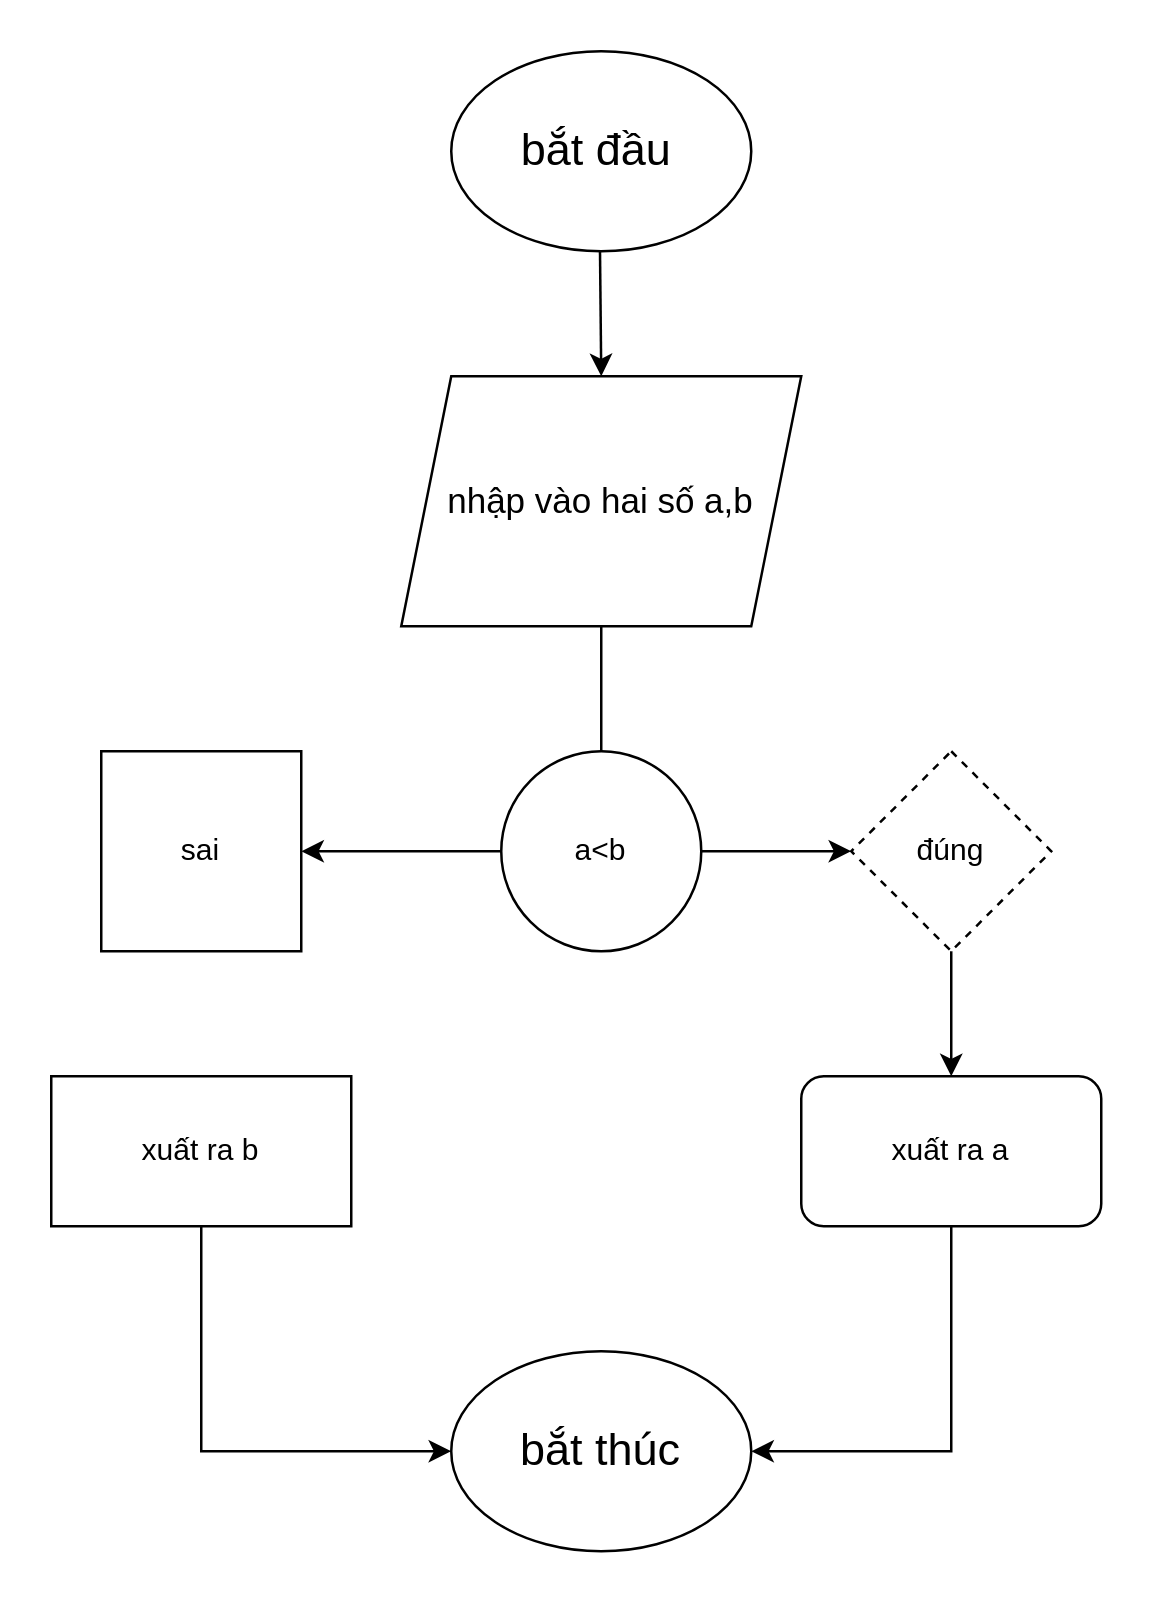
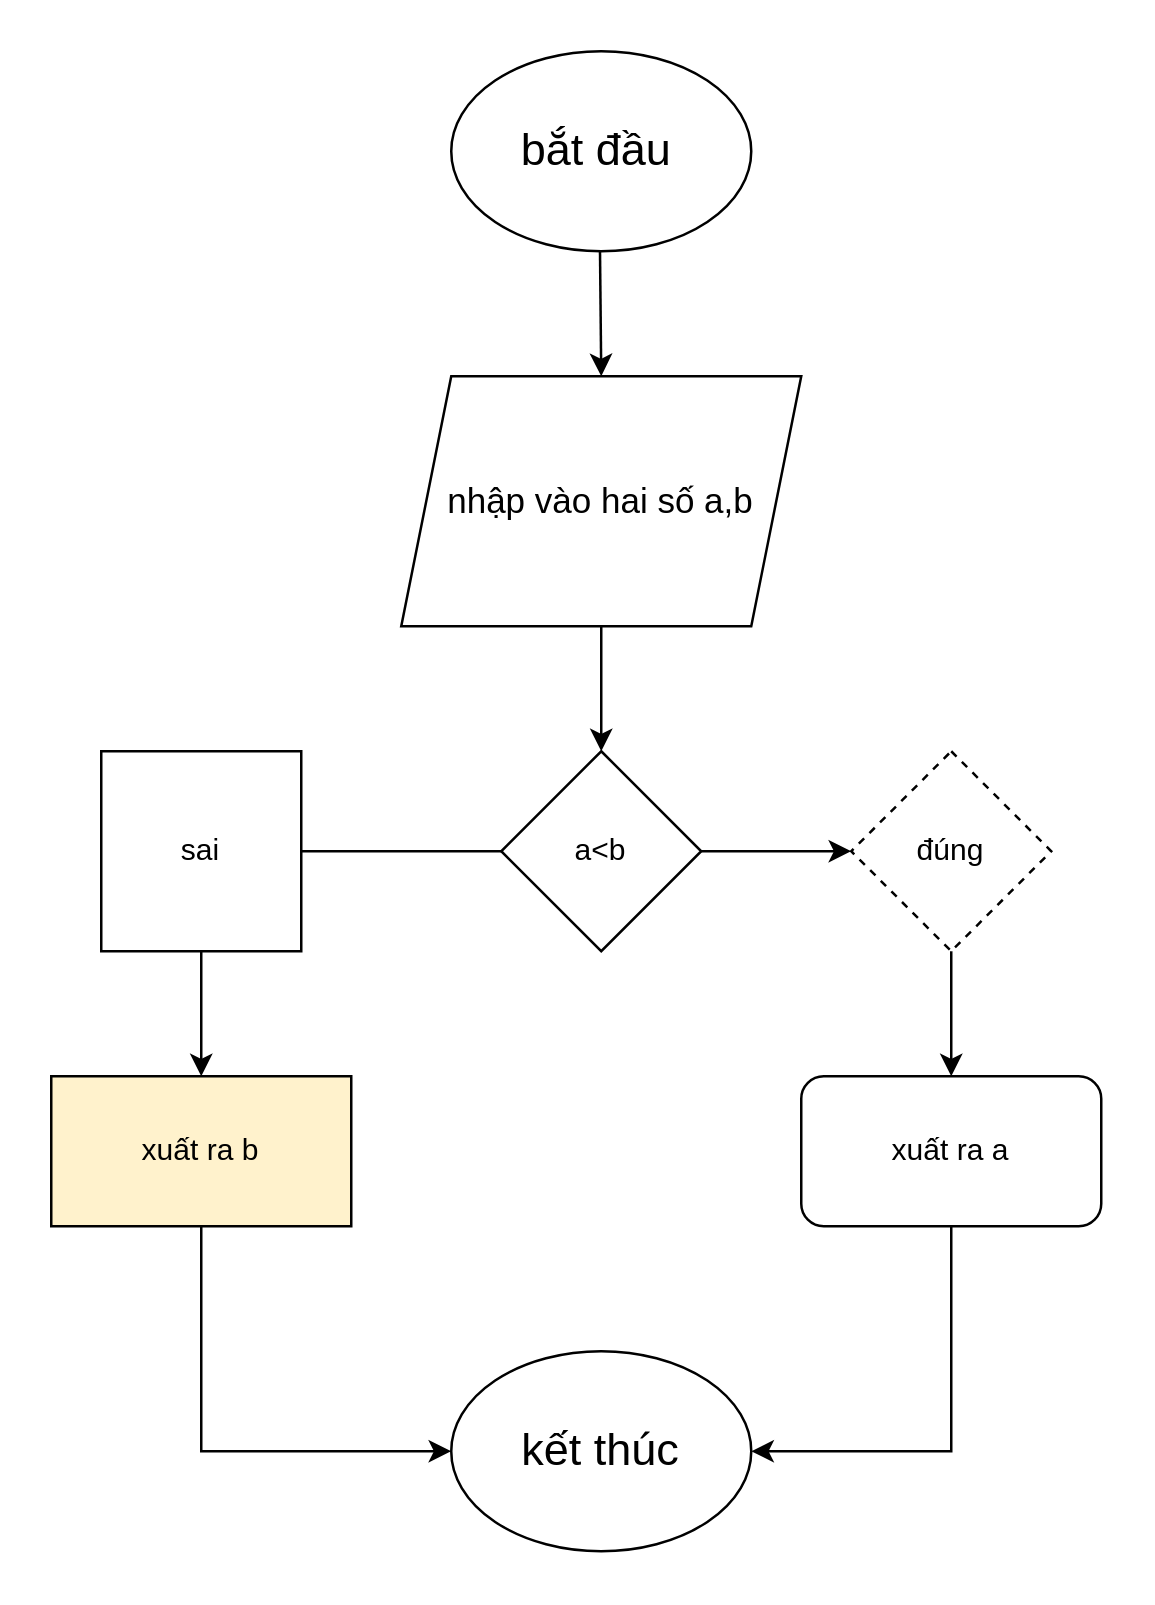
edge "nhập vào hai số a,b" -- "a<b": arrowhead none -> classic
edge "a<b" -> "sai": arrowhead classic -> none
node "a<b": shape ellipse -> diamond
edge "sai" -> "xuất ra b": added
node "xuất ra b": fillcolor #ffffff -> #fff2cc
node "bắt thúc": label "bắt thúc" -> "kết thúc"
